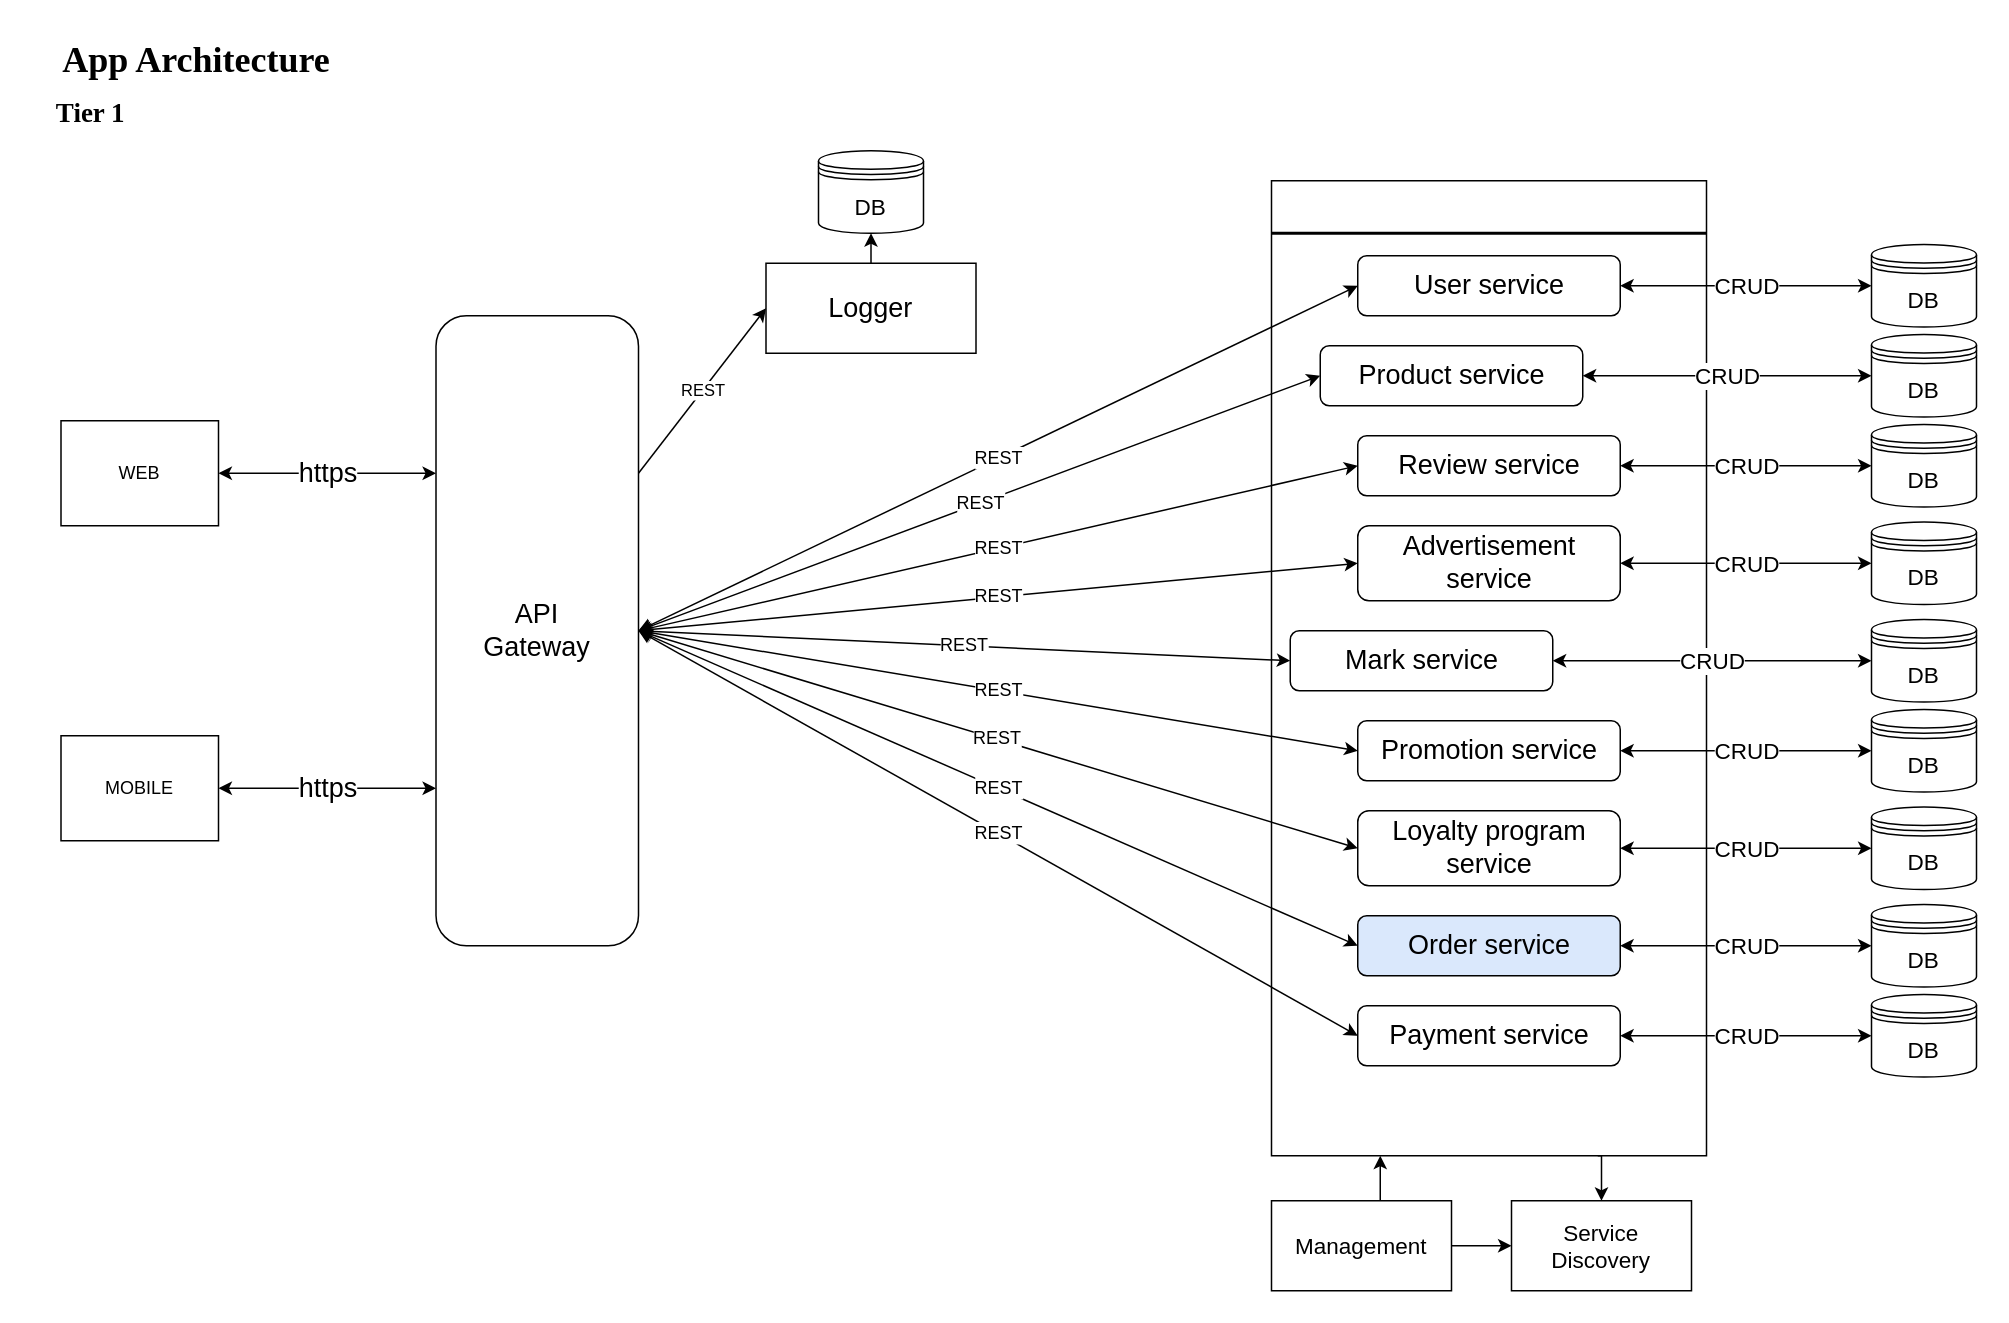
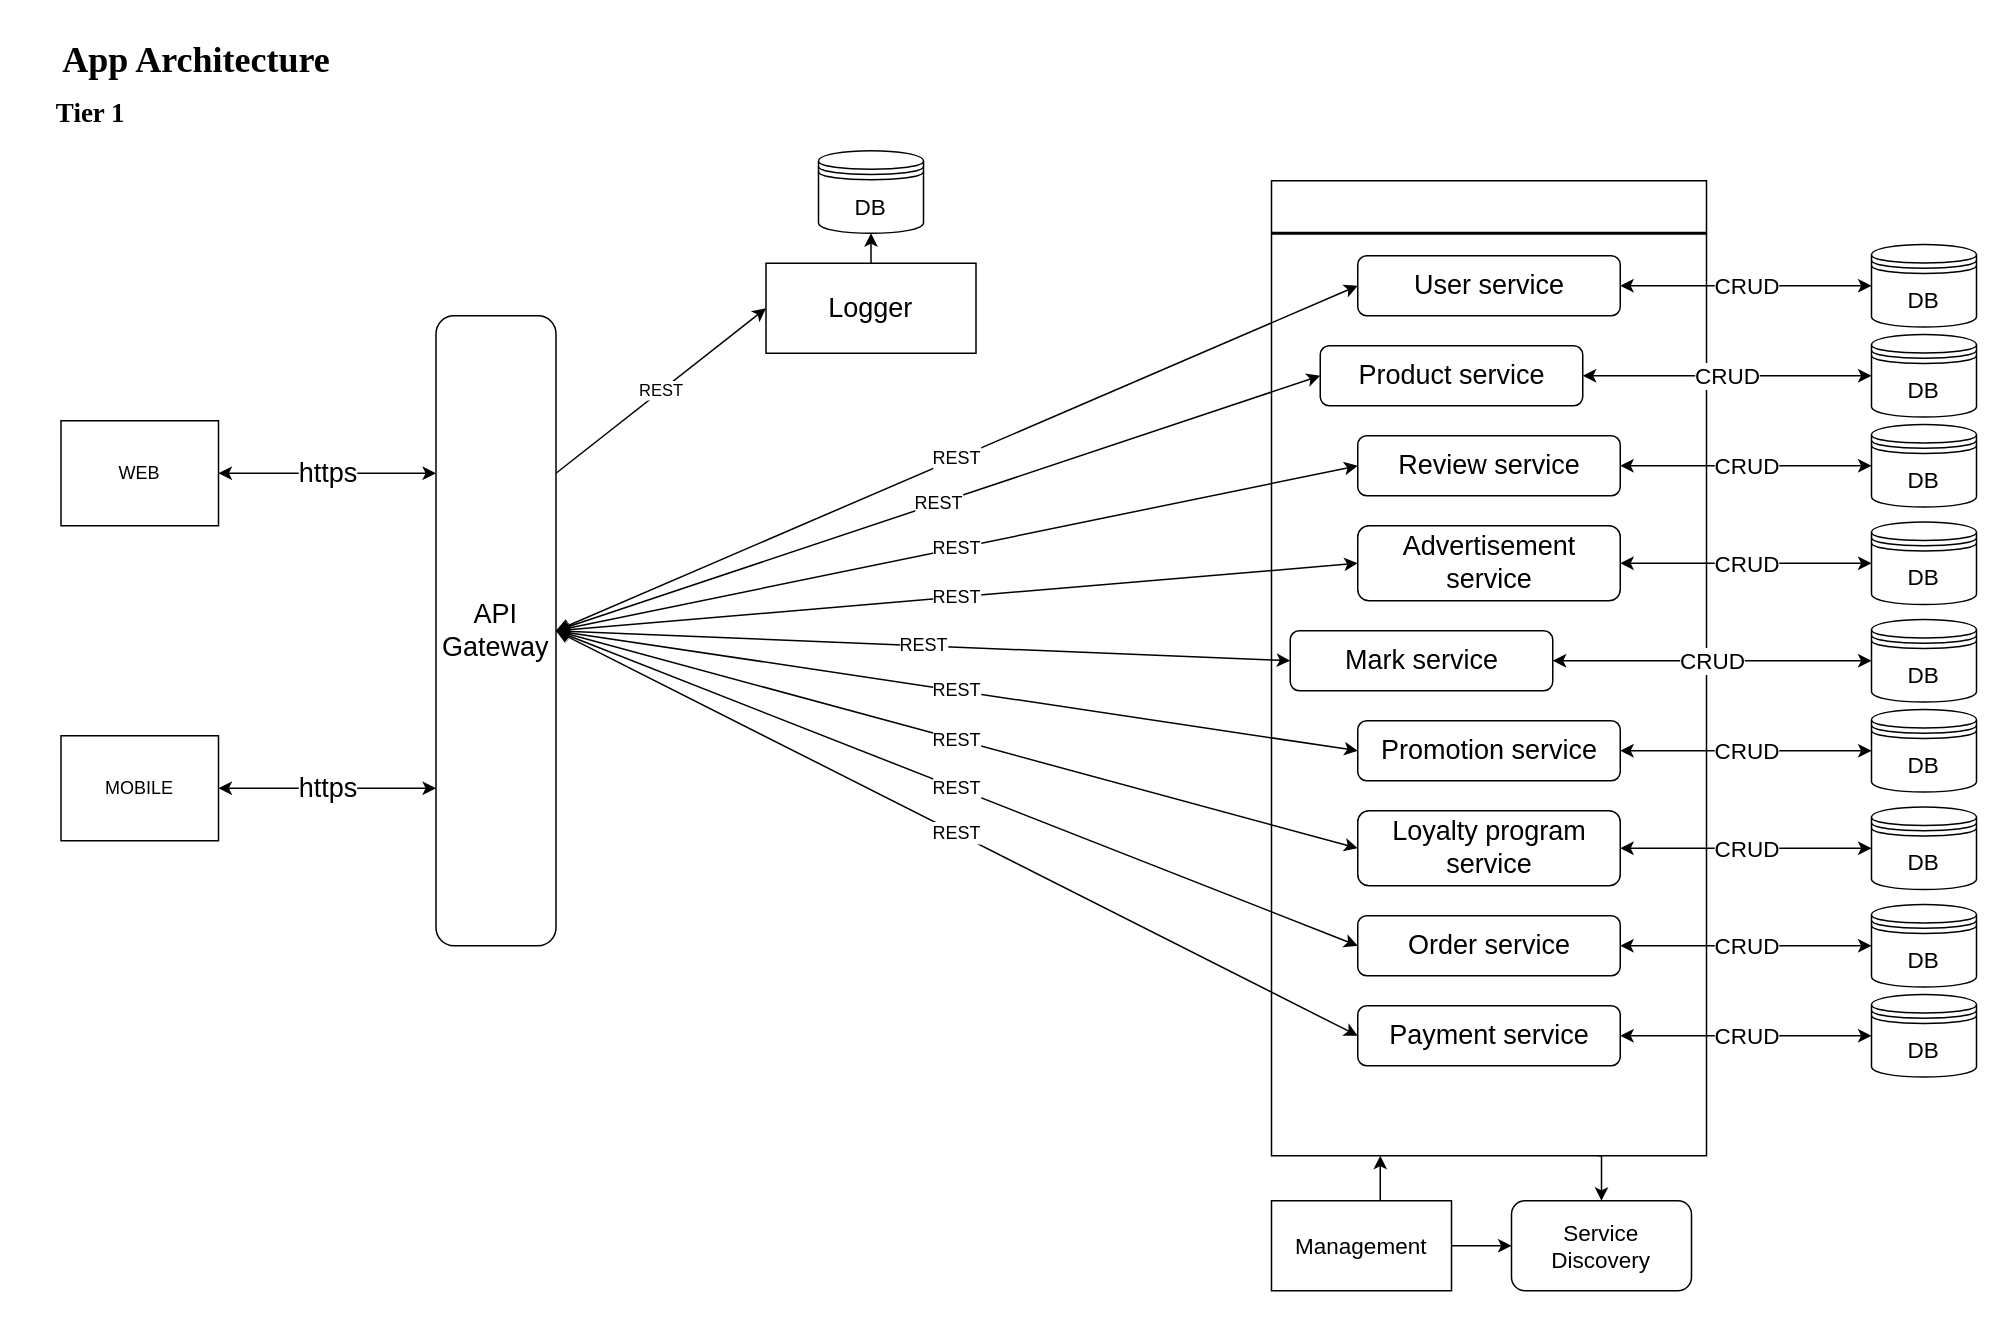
node "API Gateway": size 203x630 -> 120x630
node "Order service": fillcolor #dae8fc -> #ffffff
node "Service Discovery": shape rectangle -> rounded rectangle
